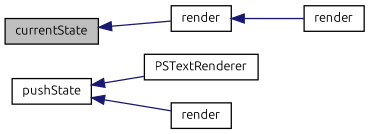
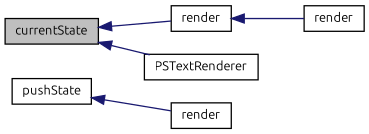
edge "PSTextRenderer" -> "pushState": now "PSTextRenderer" -> "currentState"
